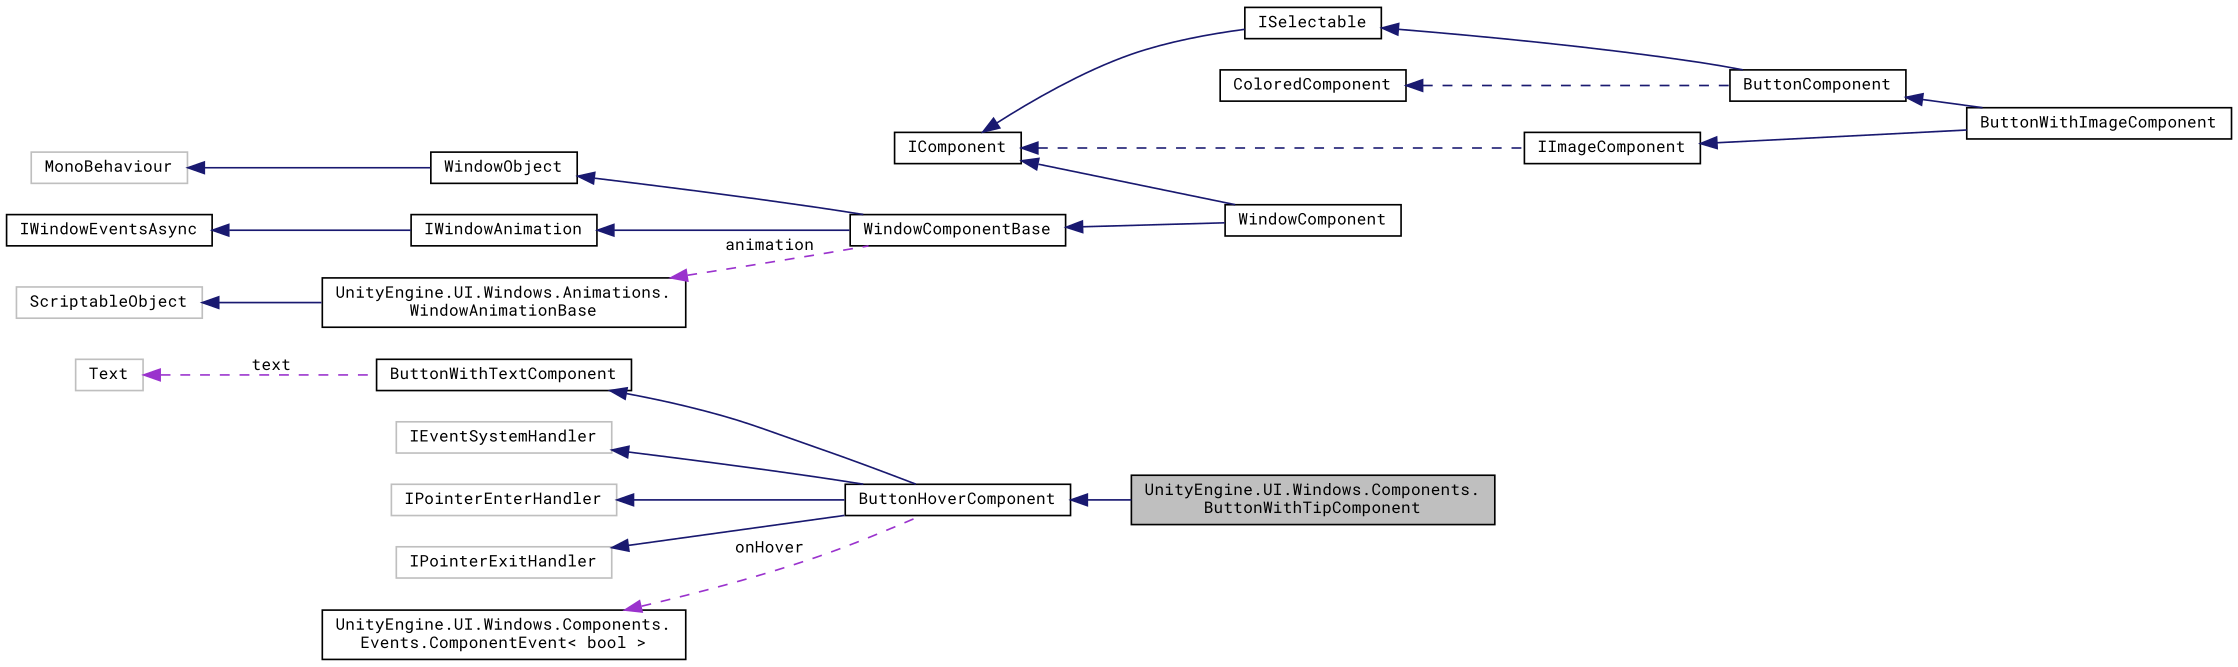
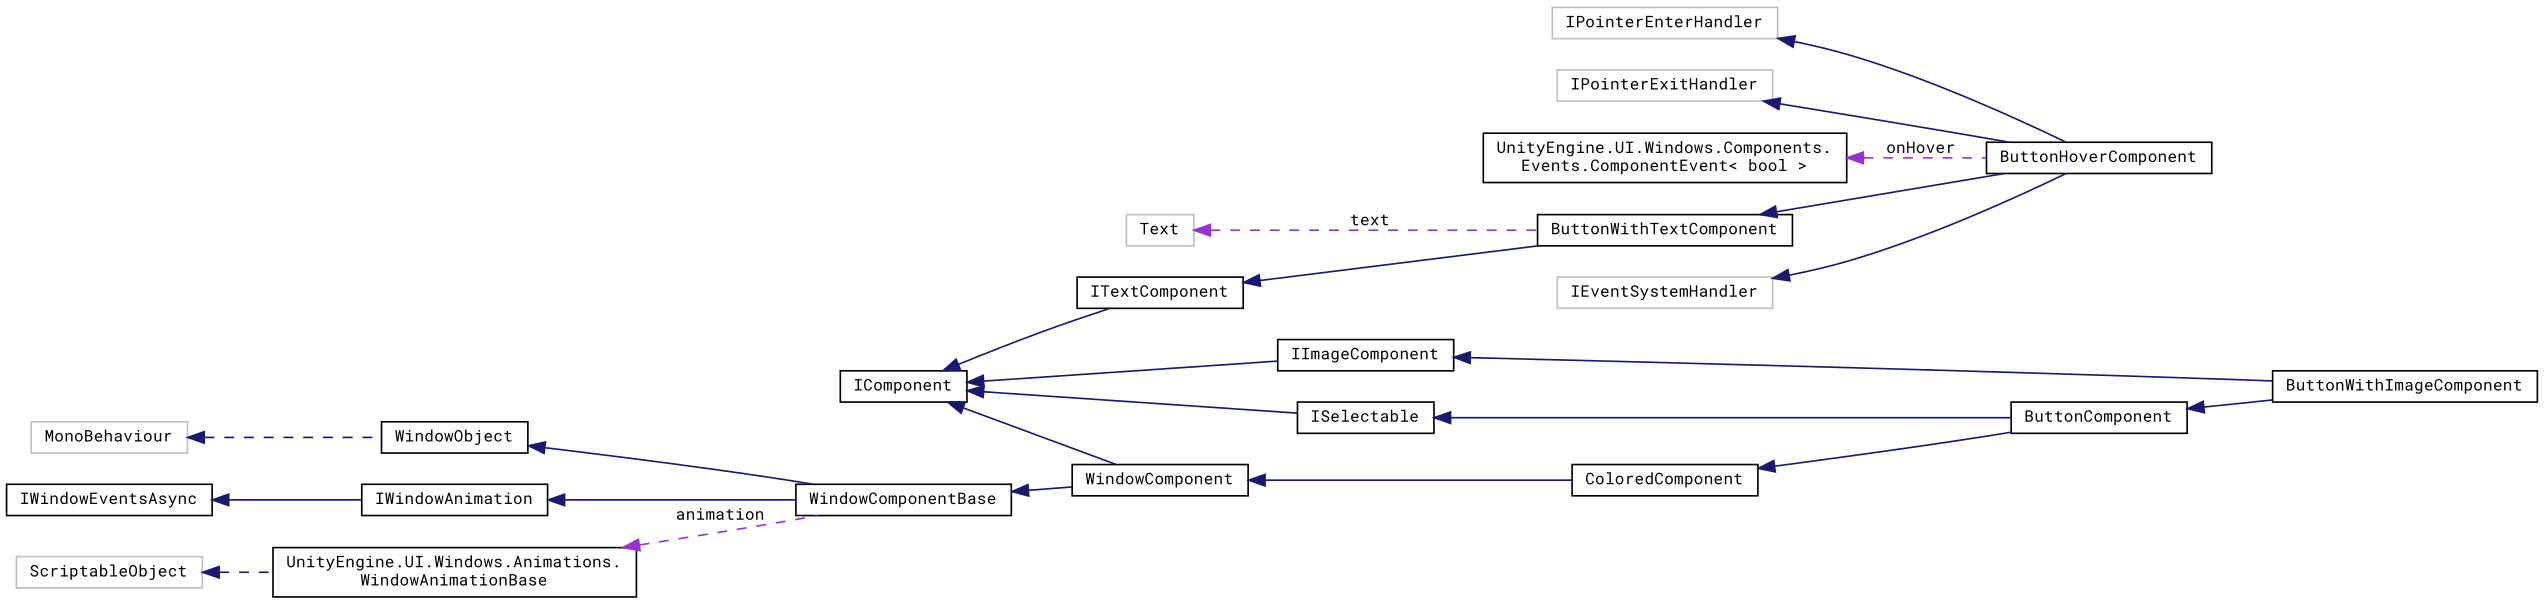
edge "ButtonComponent" -> "ColoredComponent": style dashed -> solid
edge "IImageComponent" -> "IComponent": style dashed -> solid
edge "WindowObject" -> "MonoBehaviour": style solid -> dashed
node "ITextComponent": added
edge "UnityEngine.UI.Windows.Animations. WindowAnimationBase" -> "ScriptableObject": style solid -> dashed
edge "ColoredComponent" -> "WindowComponent": added
node "UnityEngine.UI.Windows.Components. ButtonWithTipComponent": removed
